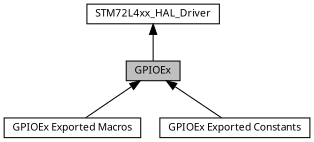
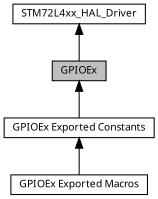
edge "GPIOEx Exported Macros" -> "GPIOEx": now "GPIOEx Exported Macros" -> "GPIOEx Exported Constants"
